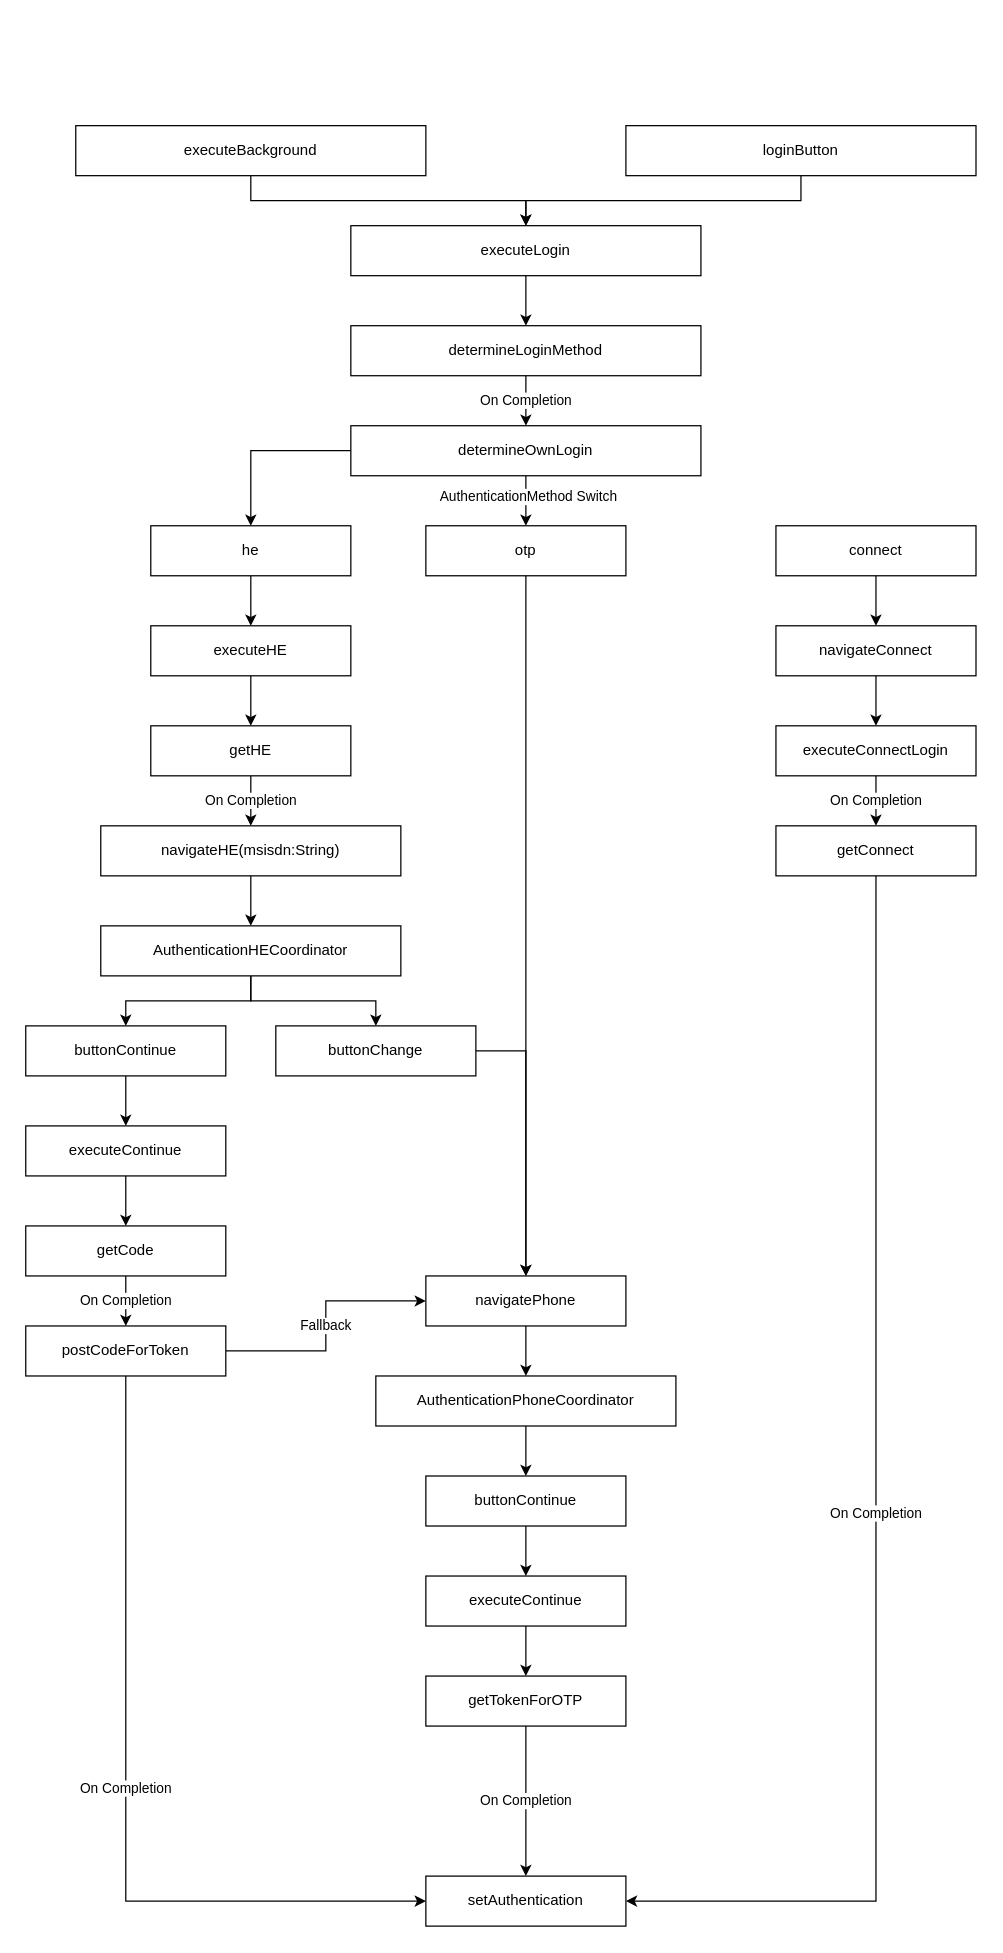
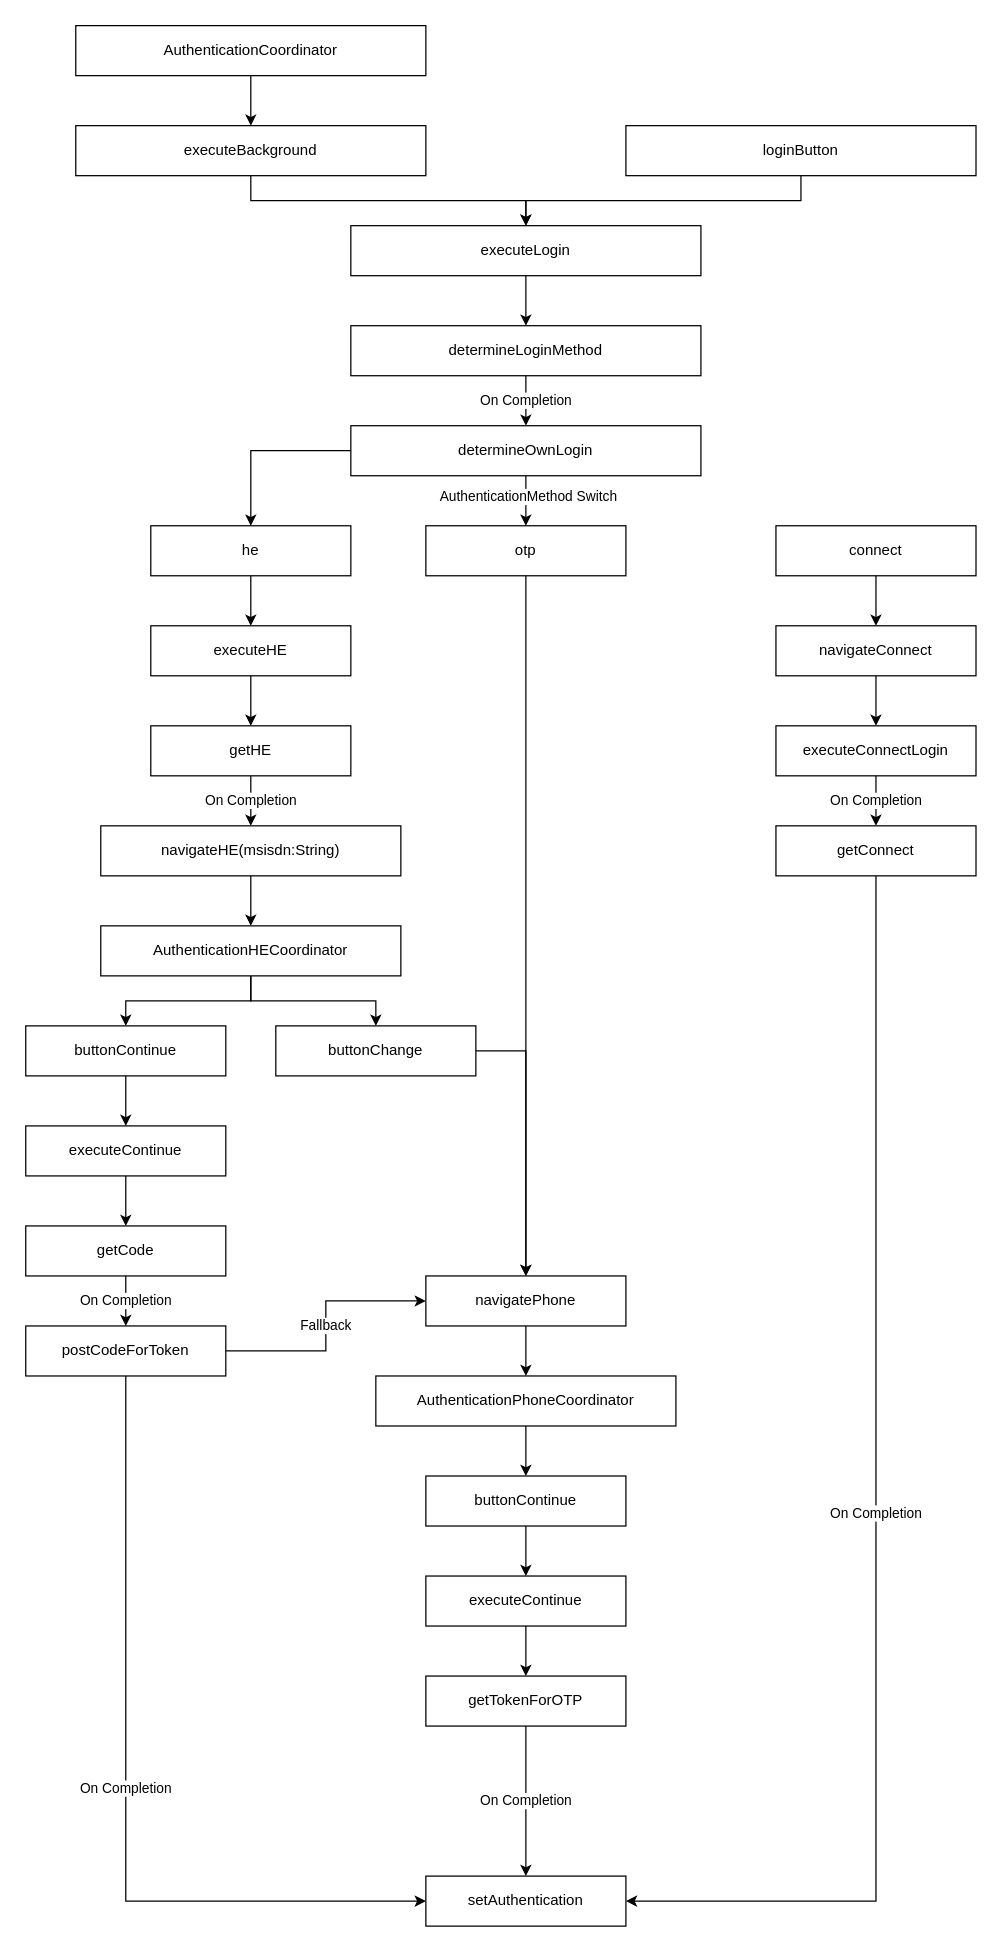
node "AuthenticationCoordinator": added
edge "AuthenticationCoordinator" -> "executeBackground": added
